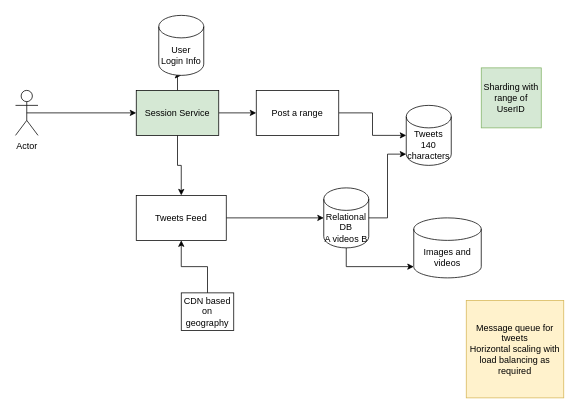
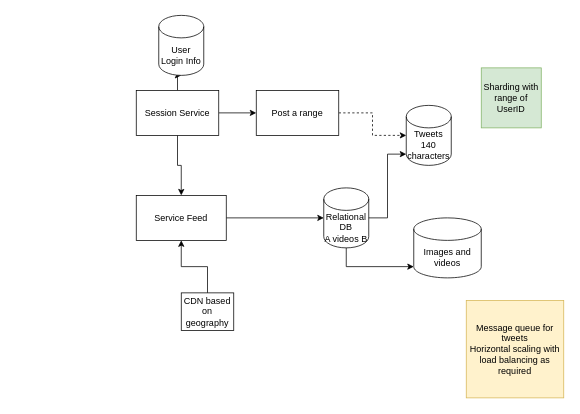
node "Actor": removed
edge "Actor" -> "Session Service": removed
node "Session Service": fillcolor #d5e8d4 -> #ffffff
edge "Post a range" -> "Tweets 140 characters": style solid -> dashed
node "Tweets Feed": label "Tweets Feed" -> "Service Feed"
